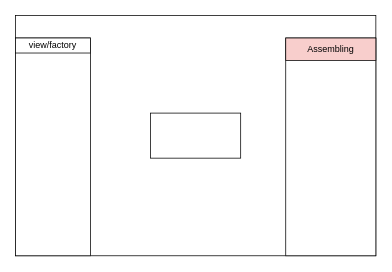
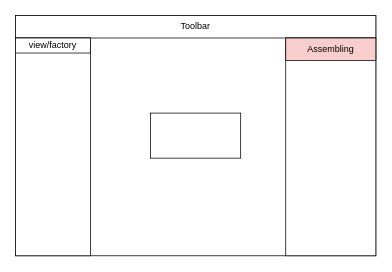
node "Toolbar": added
